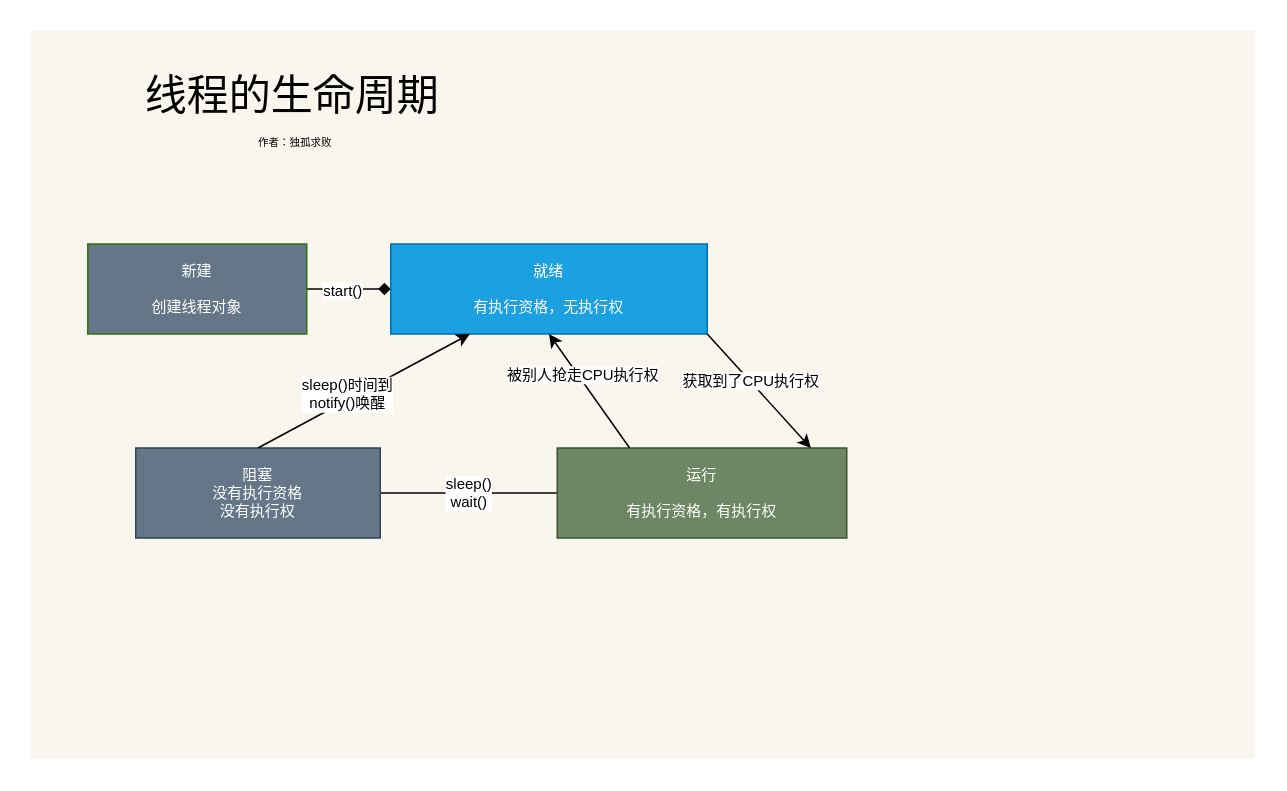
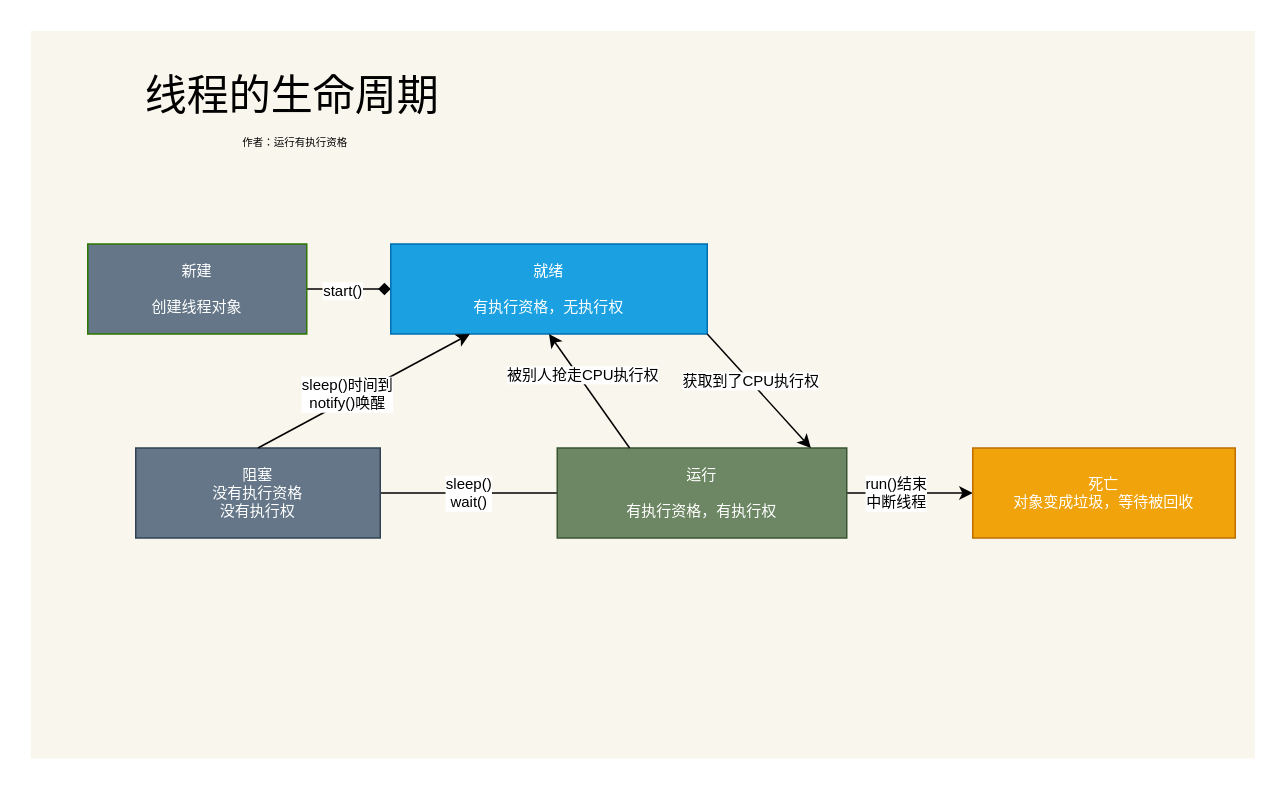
node "作者：独孤求败": label "作者：独孤求败" -> "作者：运行有执行资格"
edge "运行有执行资格，有执行权" -> "死亡对象变成垃圾，等待被回收": added, label "run()结束中断线程"
node "死亡对象变成垃圾，等待被回收": added
